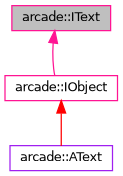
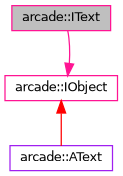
edge "arcade::IObject" -> "arcade::IText": reversed
